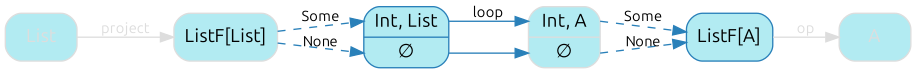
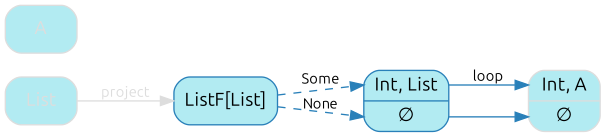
node "ListF[List]": color #dddddd -> #2980b9
node "ListF[A]": removed
